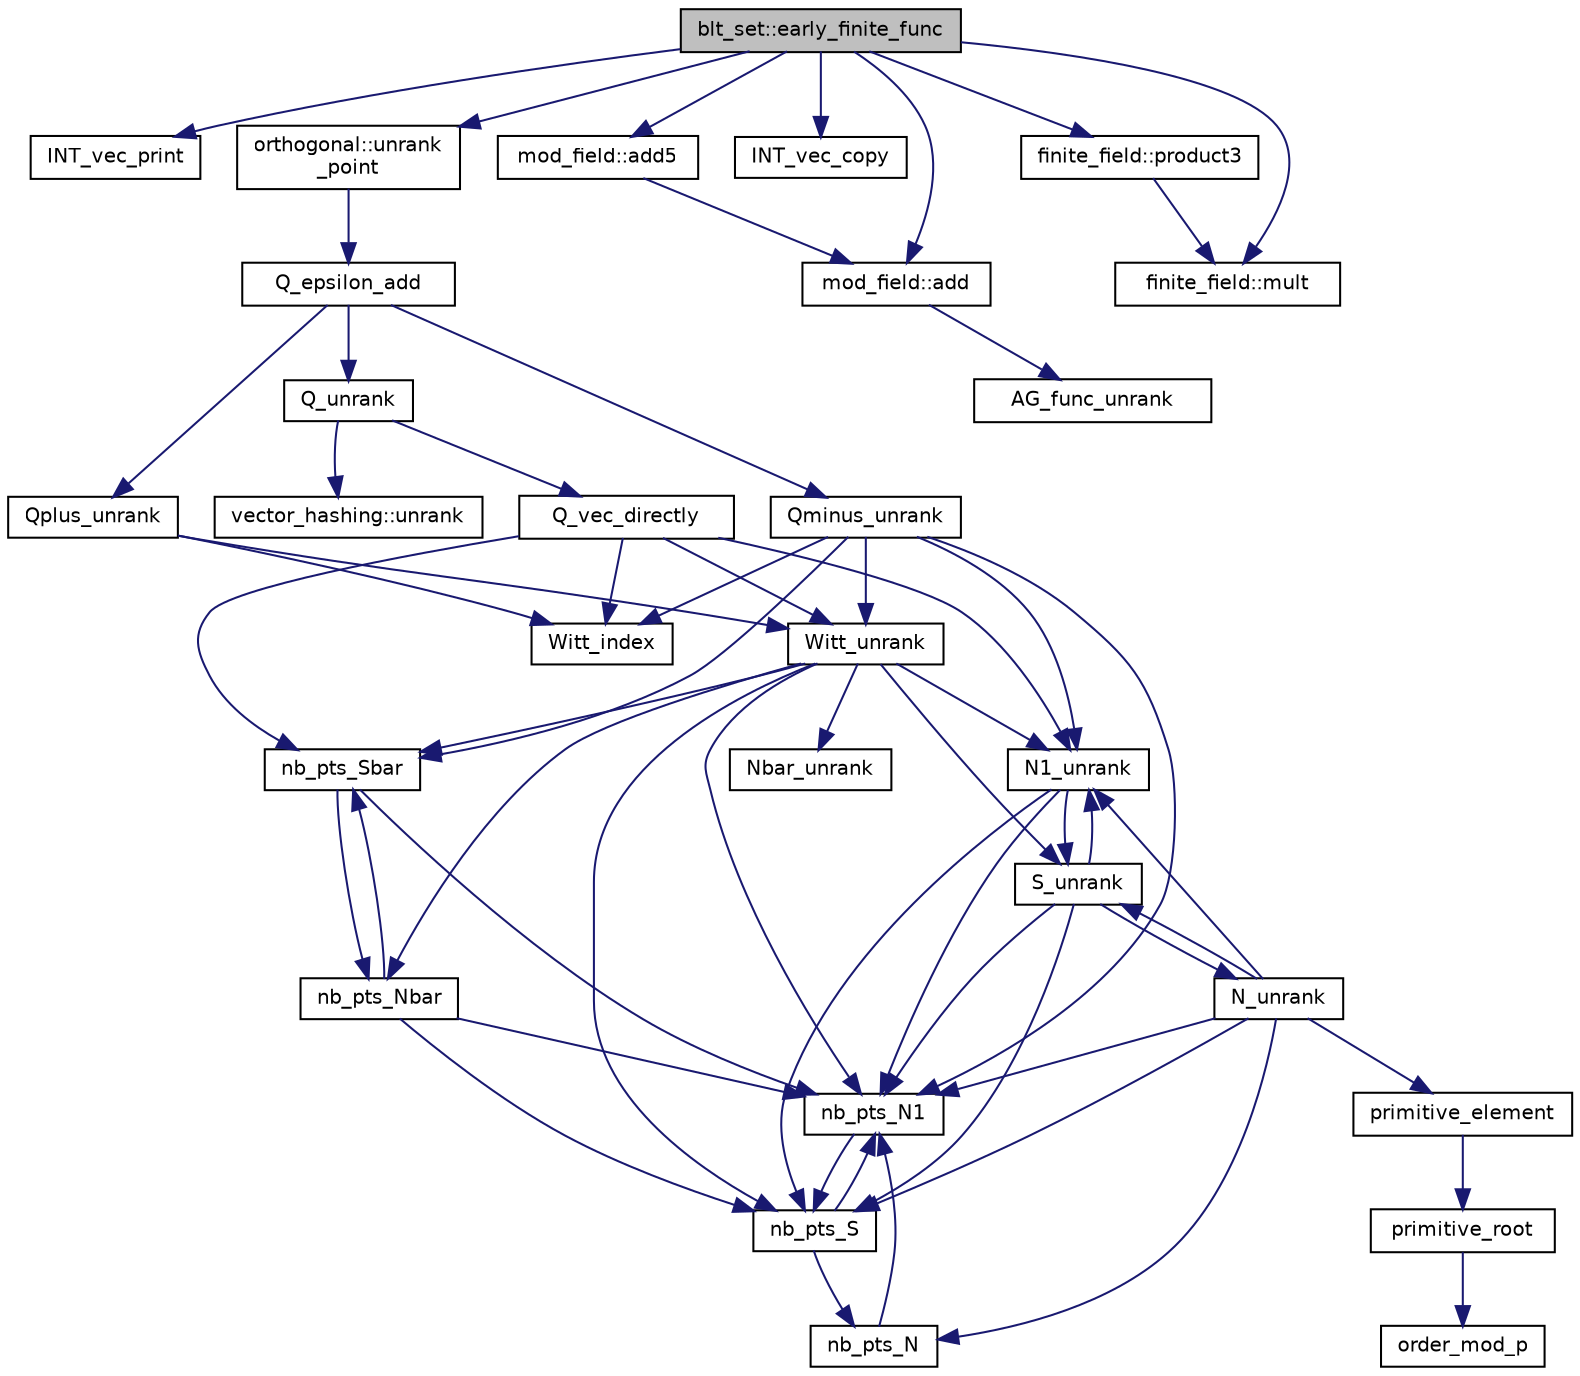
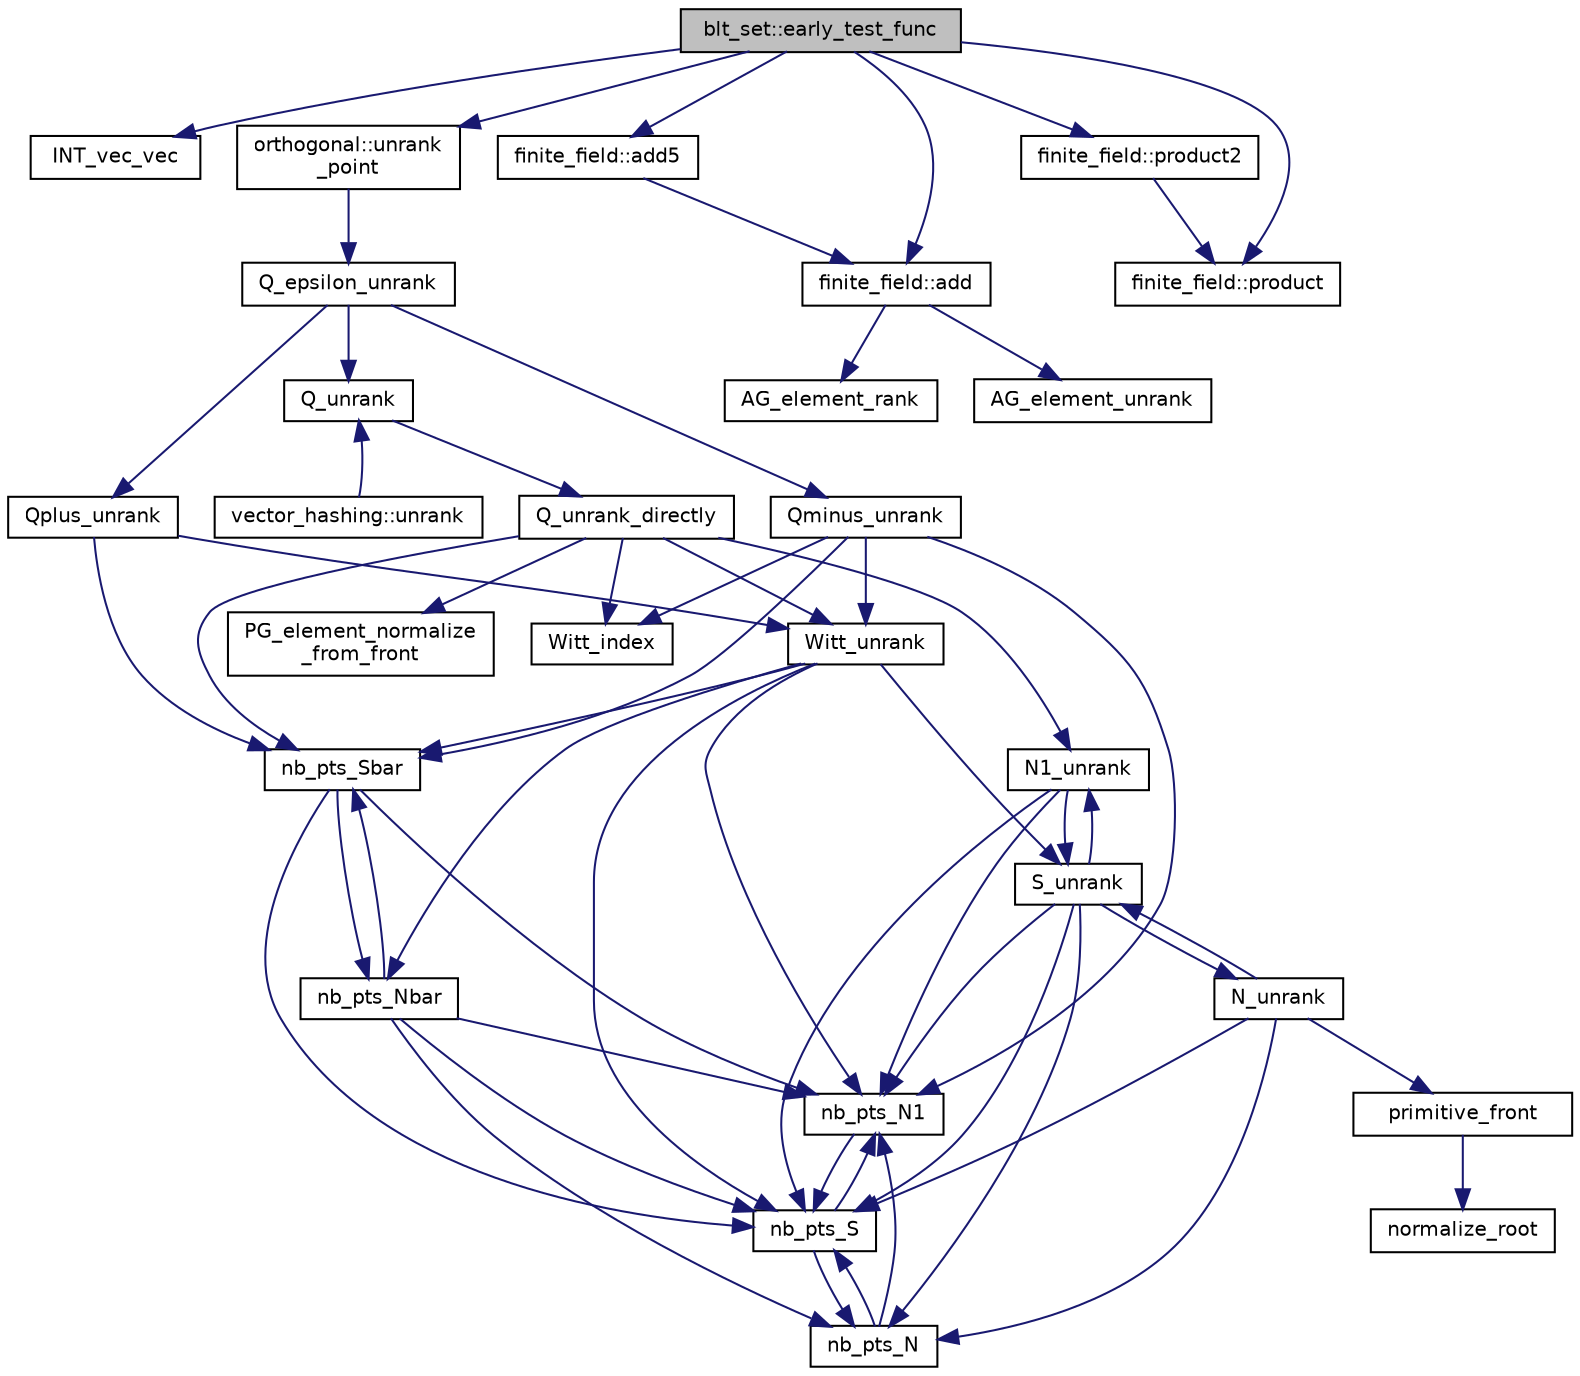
node "blt_set::early_finite_func": label "blt_set::early_finite_func" -> "blt_set::early_test_func"
node "INT_vec_print": label "INT_vec_print" -> "INT_vec_vec"
node "mod_field::add5": label "mod_field::add5" -> "finite_field::add5"
node "INT_vec_copy": removed
node "finite_field::product3": label "finite_field::product3" -> "finite_field::product2"
node "Q_epsilon_add": label "Q_epsilon_add" -> "Q_epsilon_unrank"
node "mod_field::add": label "mod_field::add" -> "finite_field::add"
node "finite_field::mult": label "finite_field::mult" -> "finite_field::product"
node "AG_element_rank": added
node "AG_func_unrank": label "AG_func_unrank" -> "AG_element_unrank"
edge "Q_unrank" -> "vector_hashing::unrank": reversed
node "Q_vec_directly": label "Q_vec_directly" -> "Q_unrank_directly"
edge "Qplus_unrank" -> "Witt_index": now "Qplus_unrank" -> "nb_pts_Sbar"
edge "Qminus_unrank" -> "N1_unrank": removed
node "PG_element_normalize _from_front": added
edge "Witt_unrank" -> "N1_unrank": removed
node "Nbar_unrank": removed
edge "N_unrank" -> "N1_unrank": removed
edge "N_unrank" -> "nb_pts_N1": removed
node "primitive_element": label "primitive_element" -> "primitive_front"
edge "nb_pts_Sbar" -> "nb_pts_S": added
edge "S_unrank" -> "nb_pts_N": added
edge "nb_pts_Nbar" -> "nb_pts_N": added
node "primitive_root": label "primitive_root" -> "normalize_root"
edge "nb_pts_N" -> "nb_pts_S": added
node "order_mod_p": removed
